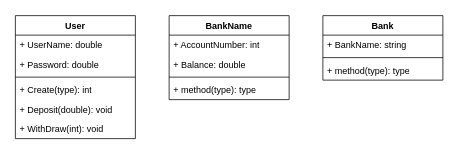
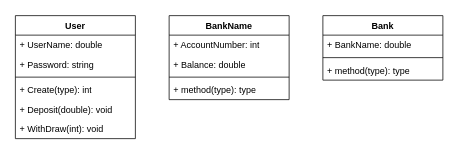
node "+ BankName: string": label "+ BankName: string" -> "+ BankName: double"
node "+ Password: double": label "+ Password: double" -> "+ Password: string"
